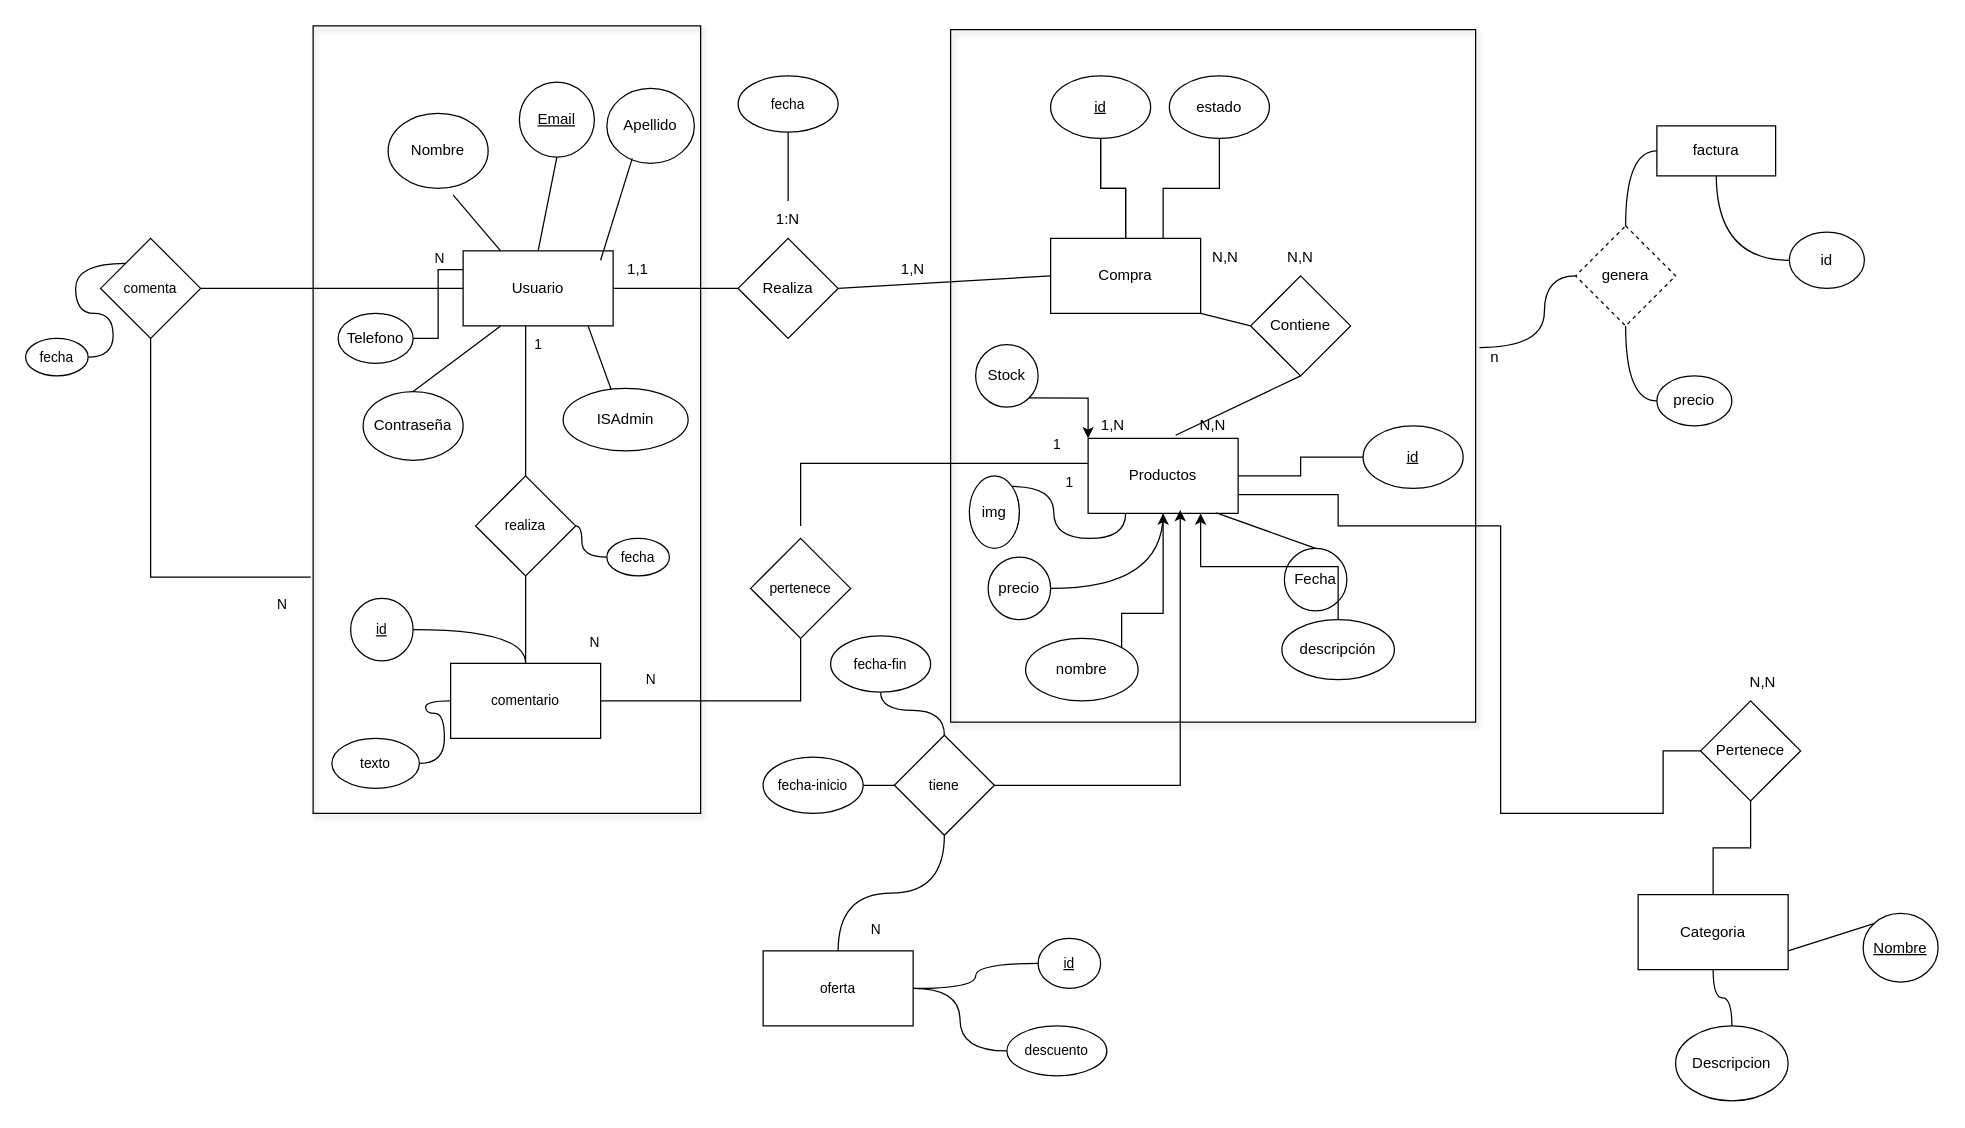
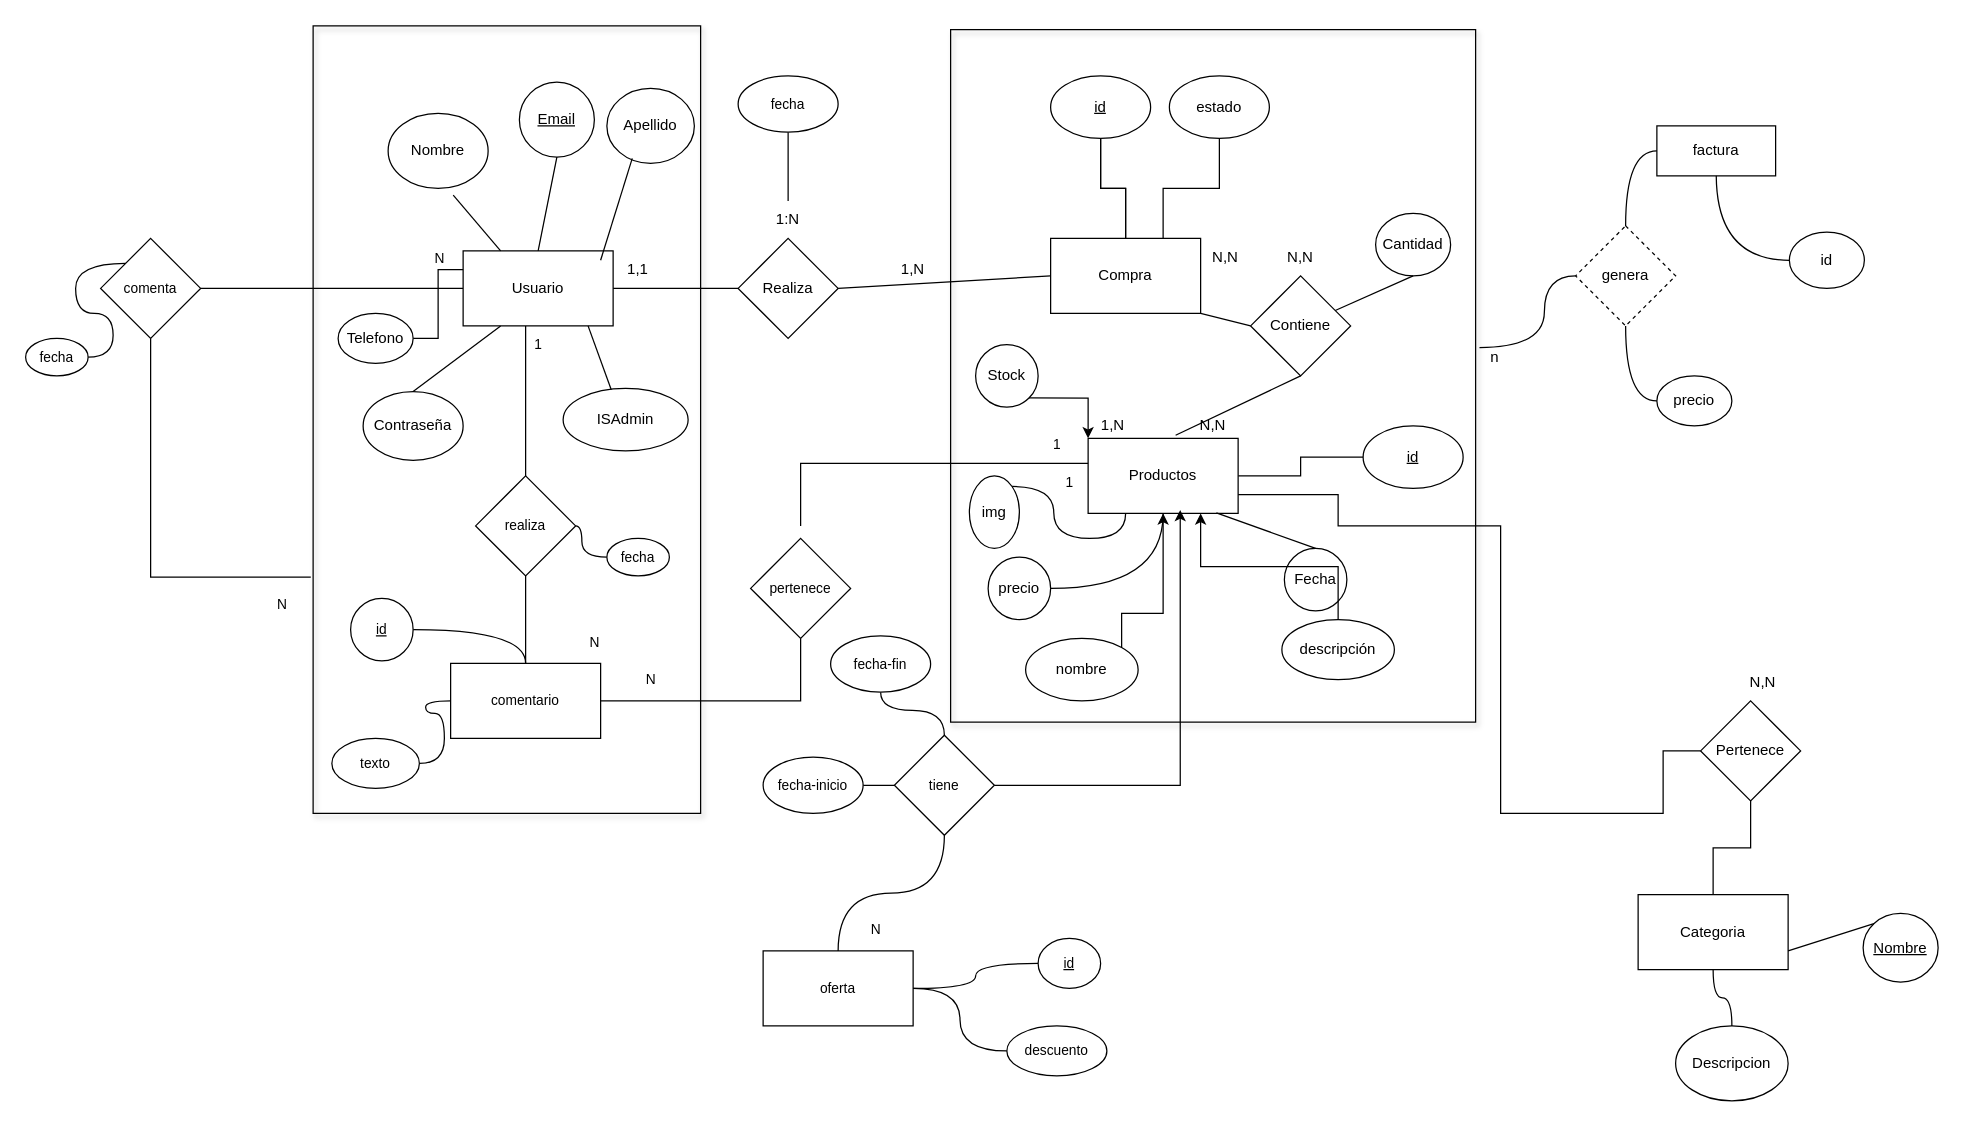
node "Cantidad": added
edge "Cantidad" -- "Contiene": added
